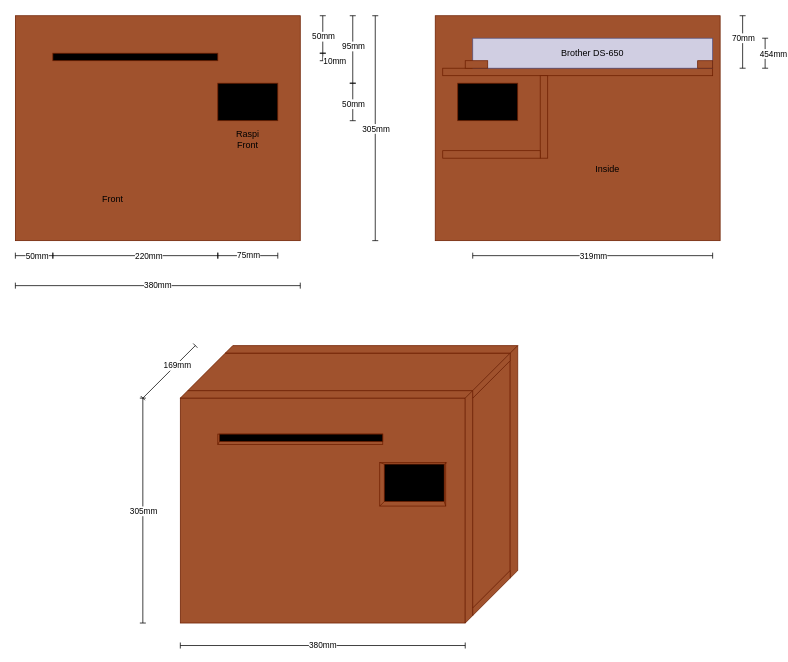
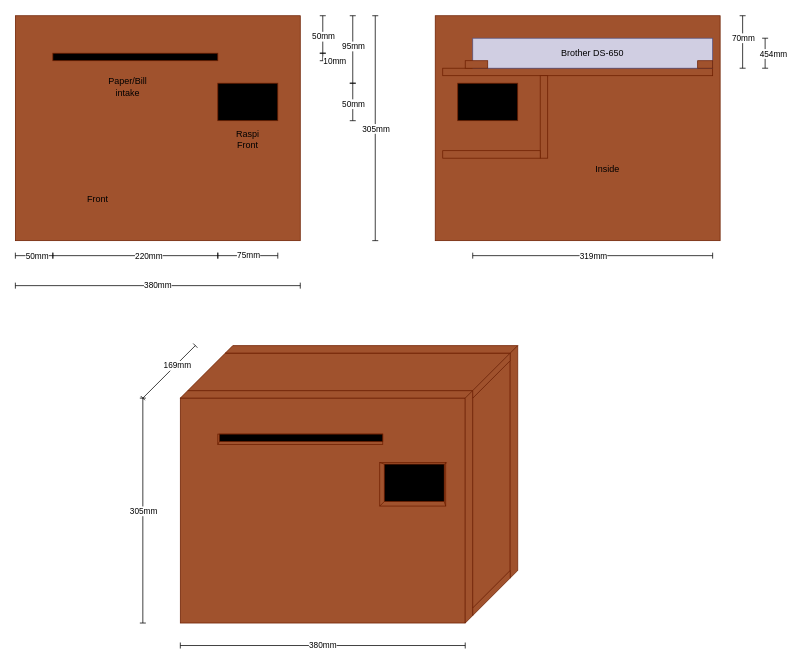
node "Paper/Bill intake": added
node "Front": moved (113, 199) -> (98, 199)
